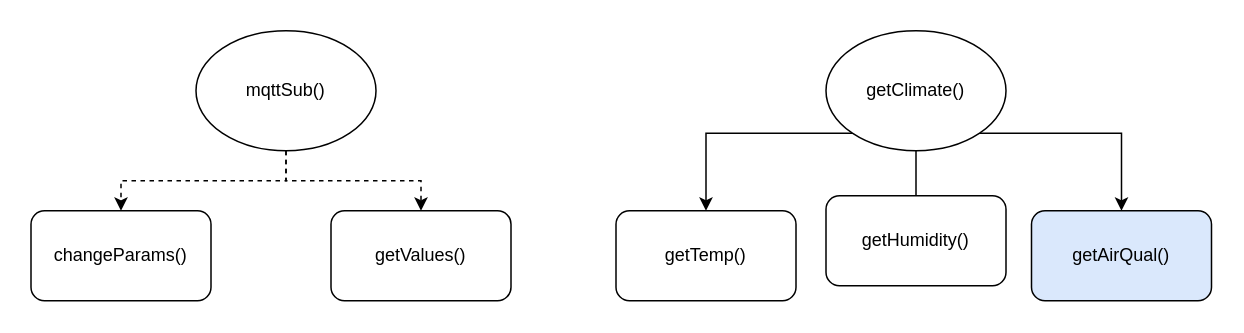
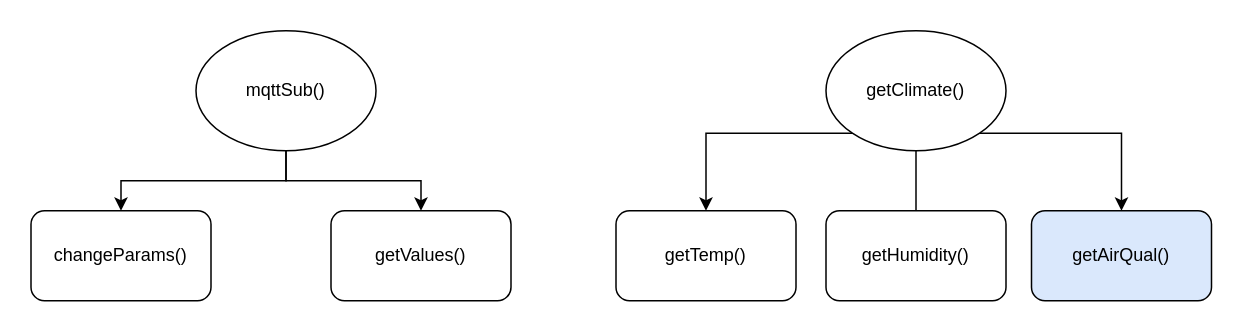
edge "mqttSub()" -> "changeParams()": style dashed -> solid
edge "mqttSub()" -> "getValues()": style dashed -> solid
node "getHumidity()": moved (916, 241) -> (916, 256)
